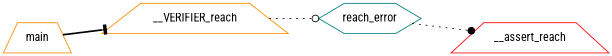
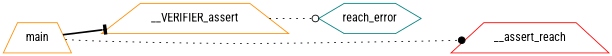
node "__VERIFIER_reach": label "__VERIFIER_reach" -> "__VERIFIER_assert"
edge "reach_error" -> "__assert_reach": now "main" -> "__assert_reach"
